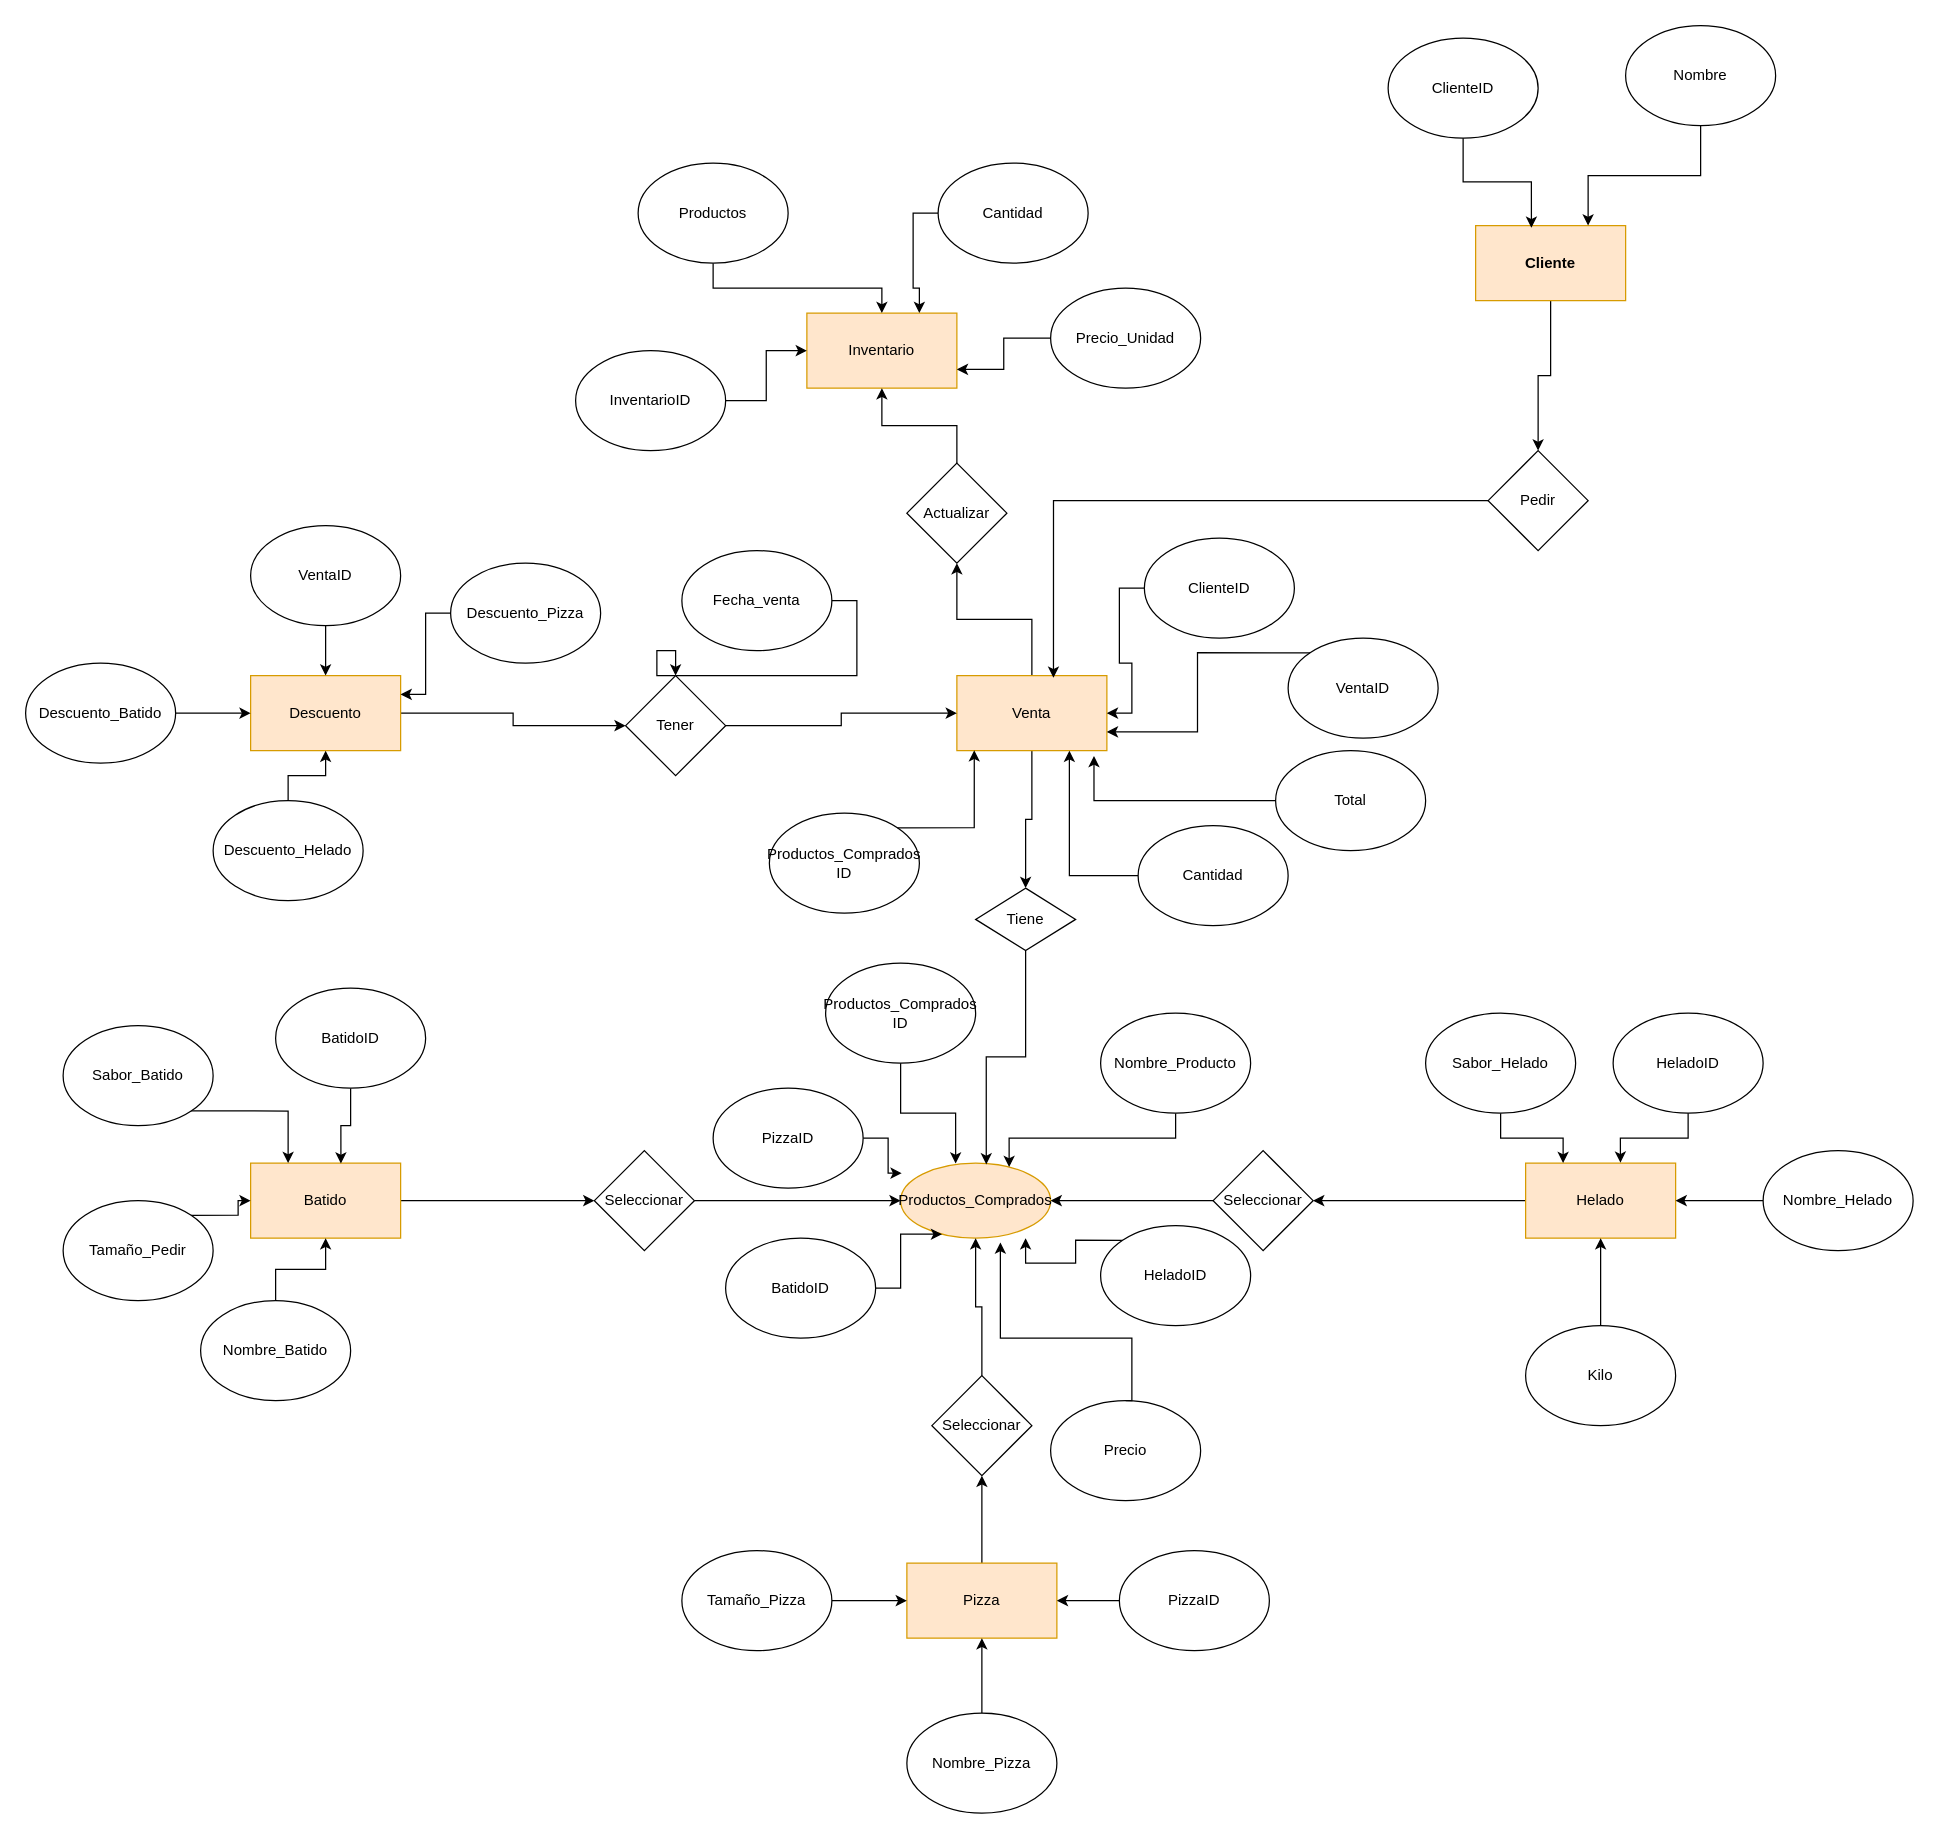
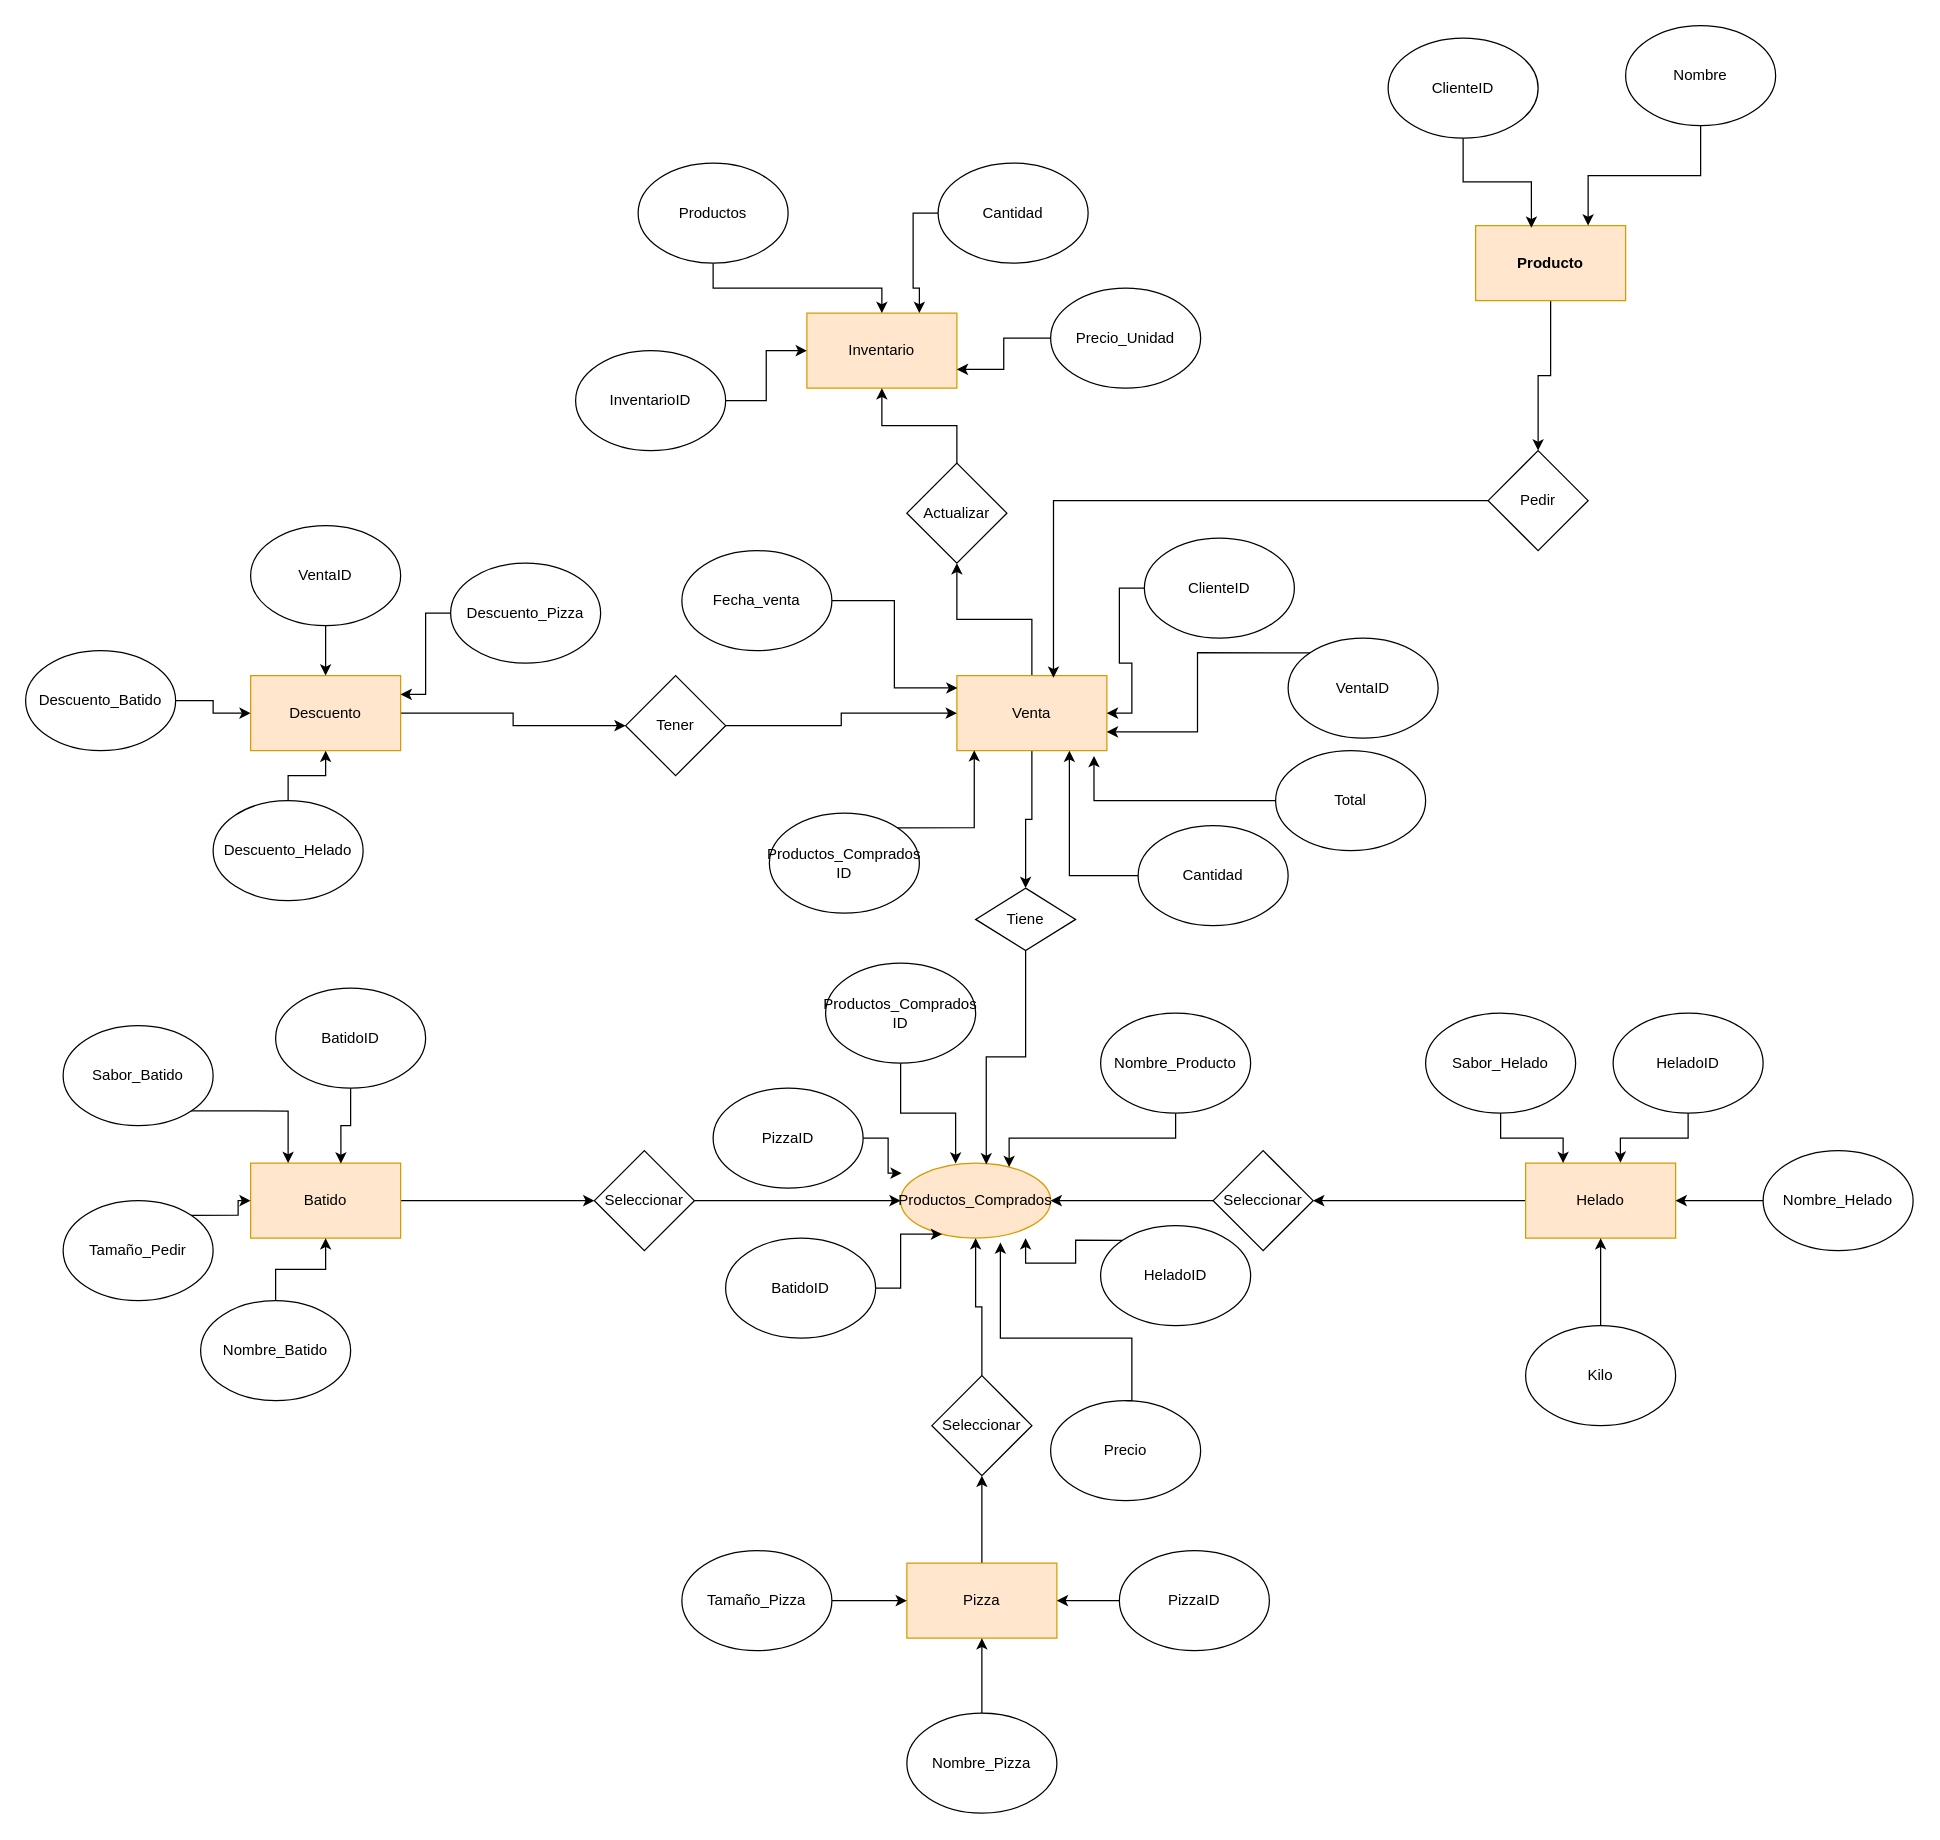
node "Cliente": label "Cliente" -> "Producto"
edge "Fecha_venta" -> "Tener": now "Fecha_venta" -> "Venta"
node "Descuento_Batido": moved (101, 713) -> (101, 701)
